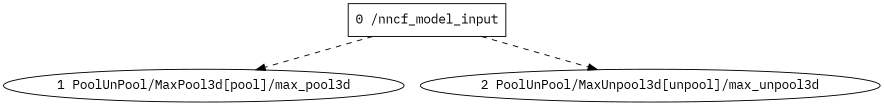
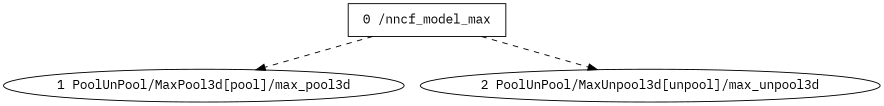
node "0 /nncf_model_input": label "0 /nncf_model_input" -> "0 /nncf_model_max"
